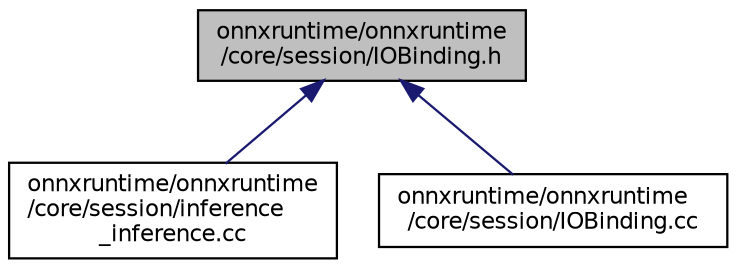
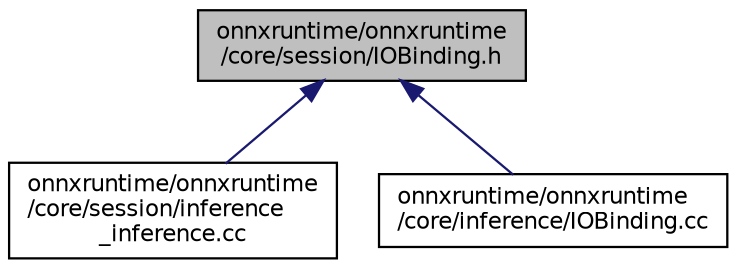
node "onnxruntime/onnxruntime /core/session/IOBinding.cc": label "onnxruntime/onnxruntime /core/session/IOBinding.cc" -> "onnxruntime/onnxruntime /core/inference/IOBinding.cc"
